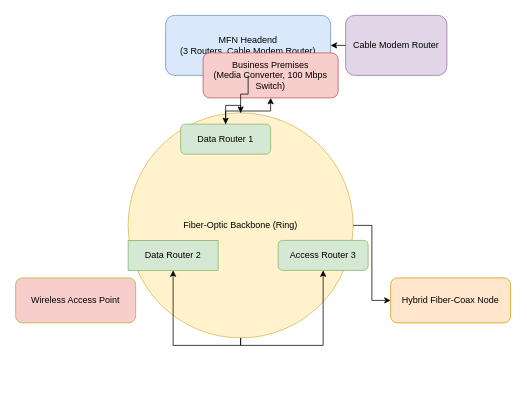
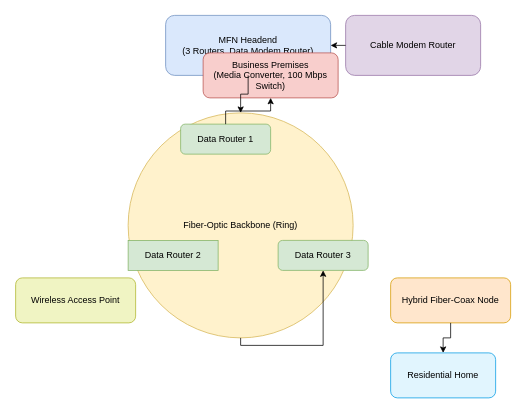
node "MFN Headend (3 Routers, Cable Modem Router)": label "MFN Headend (3 Routers, Cable Modem Router)" -> "MFN Headend (3 Routers, Data Modem Router)"
node "Cable Modem Router": size 101x60 -> 135x60
edge "Fiber-Optic Backbone (Ring)" -> "Data Router 1": removed
edge "Fiber-Optic Backbone (Ring)" -> "Hybrid Fiber-Coax Node": removed
node "Access Router 3": label "Access Router 3" -> "Data Router 3"
node "Wireless Access Point": fillcolor #f8cecc -> #f0f4c3
edge "Hybrid Fiber-Coax Node" -> "Residential Home": added
edge "Fiber-Optic Backbone (Ring)" -> "Data Router 2": removed
node "Residential Home": added
